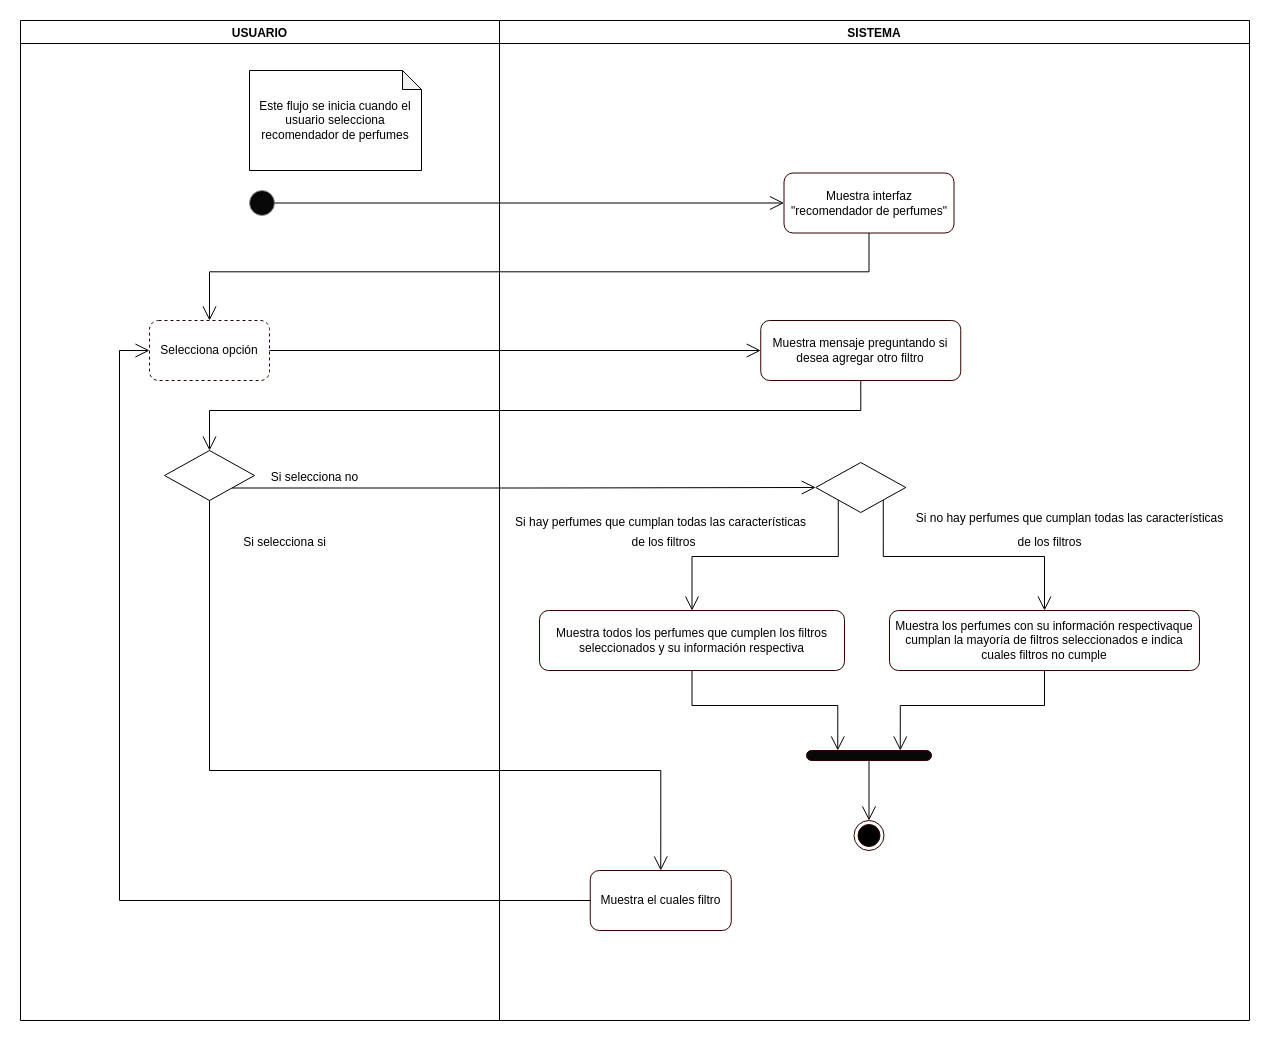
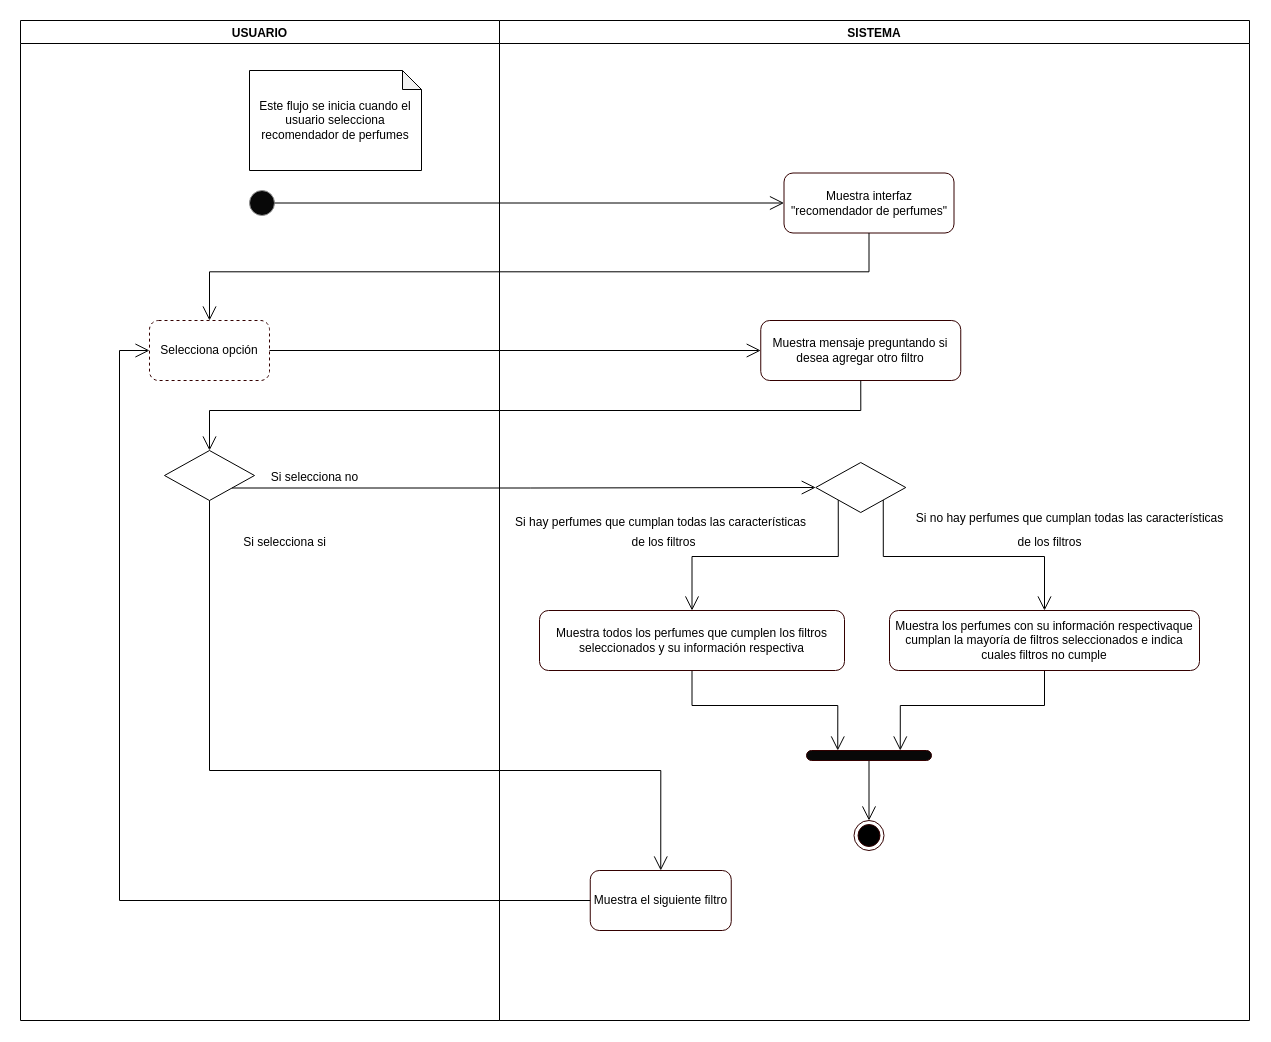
node "Muestra el cuales filtro": label "Muestra el cuales filtro" -> "Muestra el siguiente filtro"
